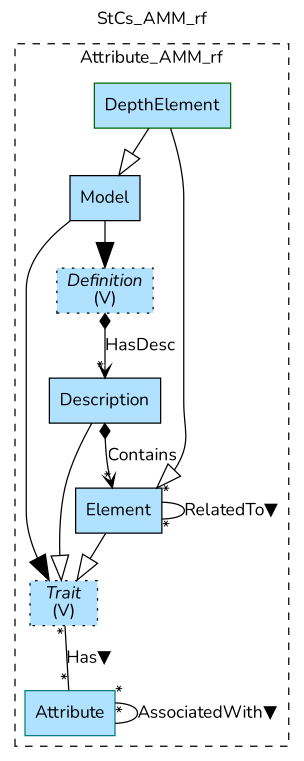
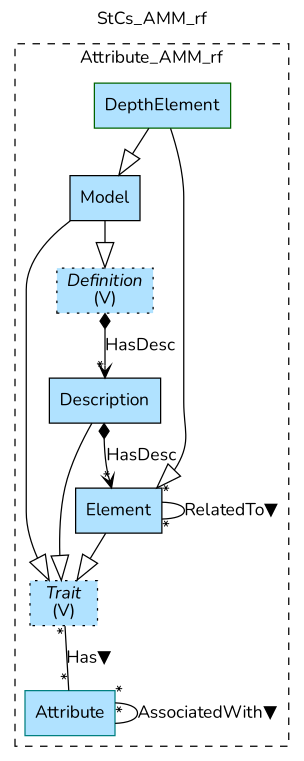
edge "Model" -> "Definition": arrowhead normal -> onormal
edge "Model" -> "Trait": arrowhead normal -> onormal
edge "Description" -- "Element": label "Contains" -> "HasDesc"
